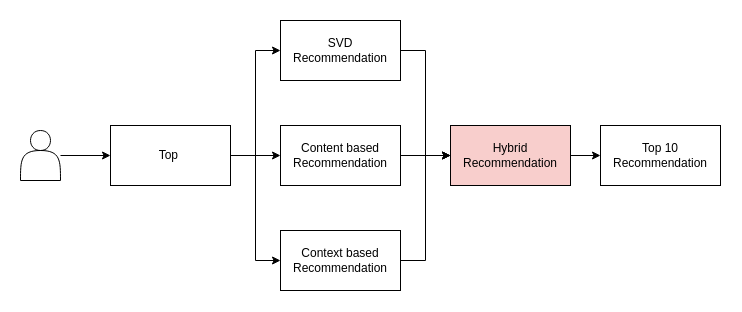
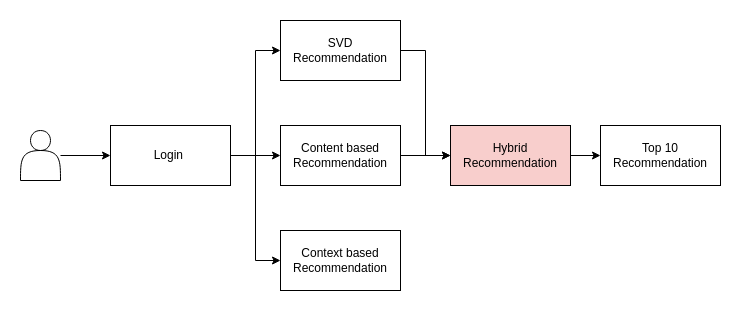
node "Top": label "Top" -> "Login"
edge "Context based Recommendation" -> "Hybrid Recommendation": removed
